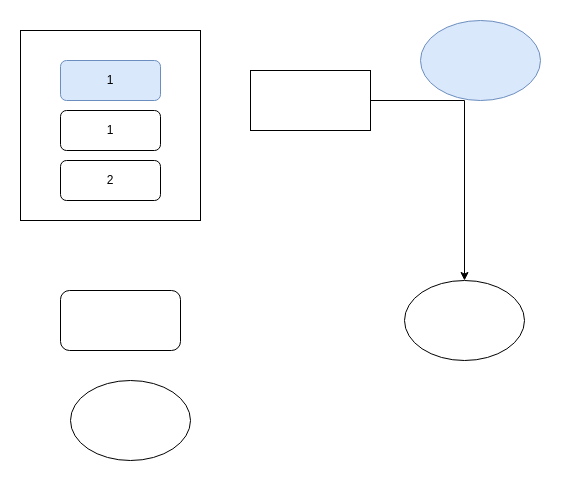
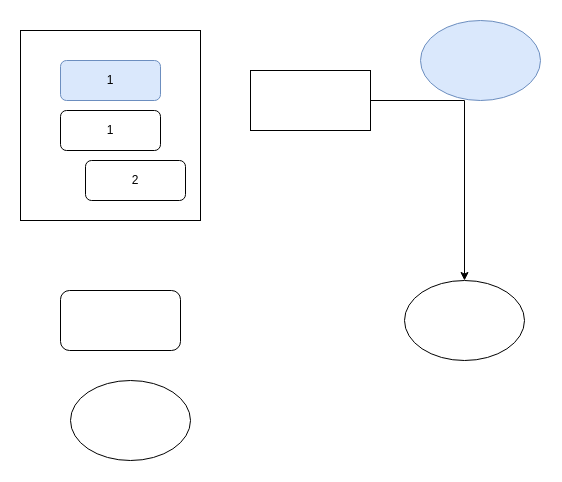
node "2": moved (111, 181) -> (136, 181)
